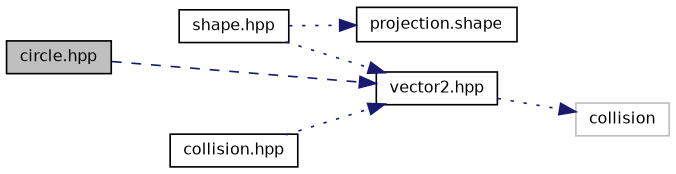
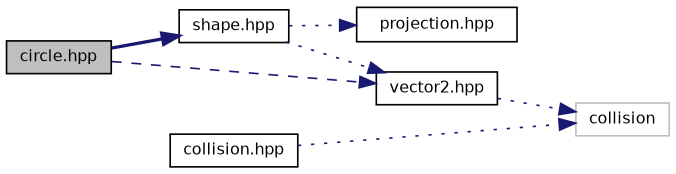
node "projection.shape": label "projection.shape" -> "projection.hpp"
edge "circle.hpp" -> "shape.hpp": added
edge "collision.hpp" -> "vector2.hpp": now "collision.hpp" -> "collision"
